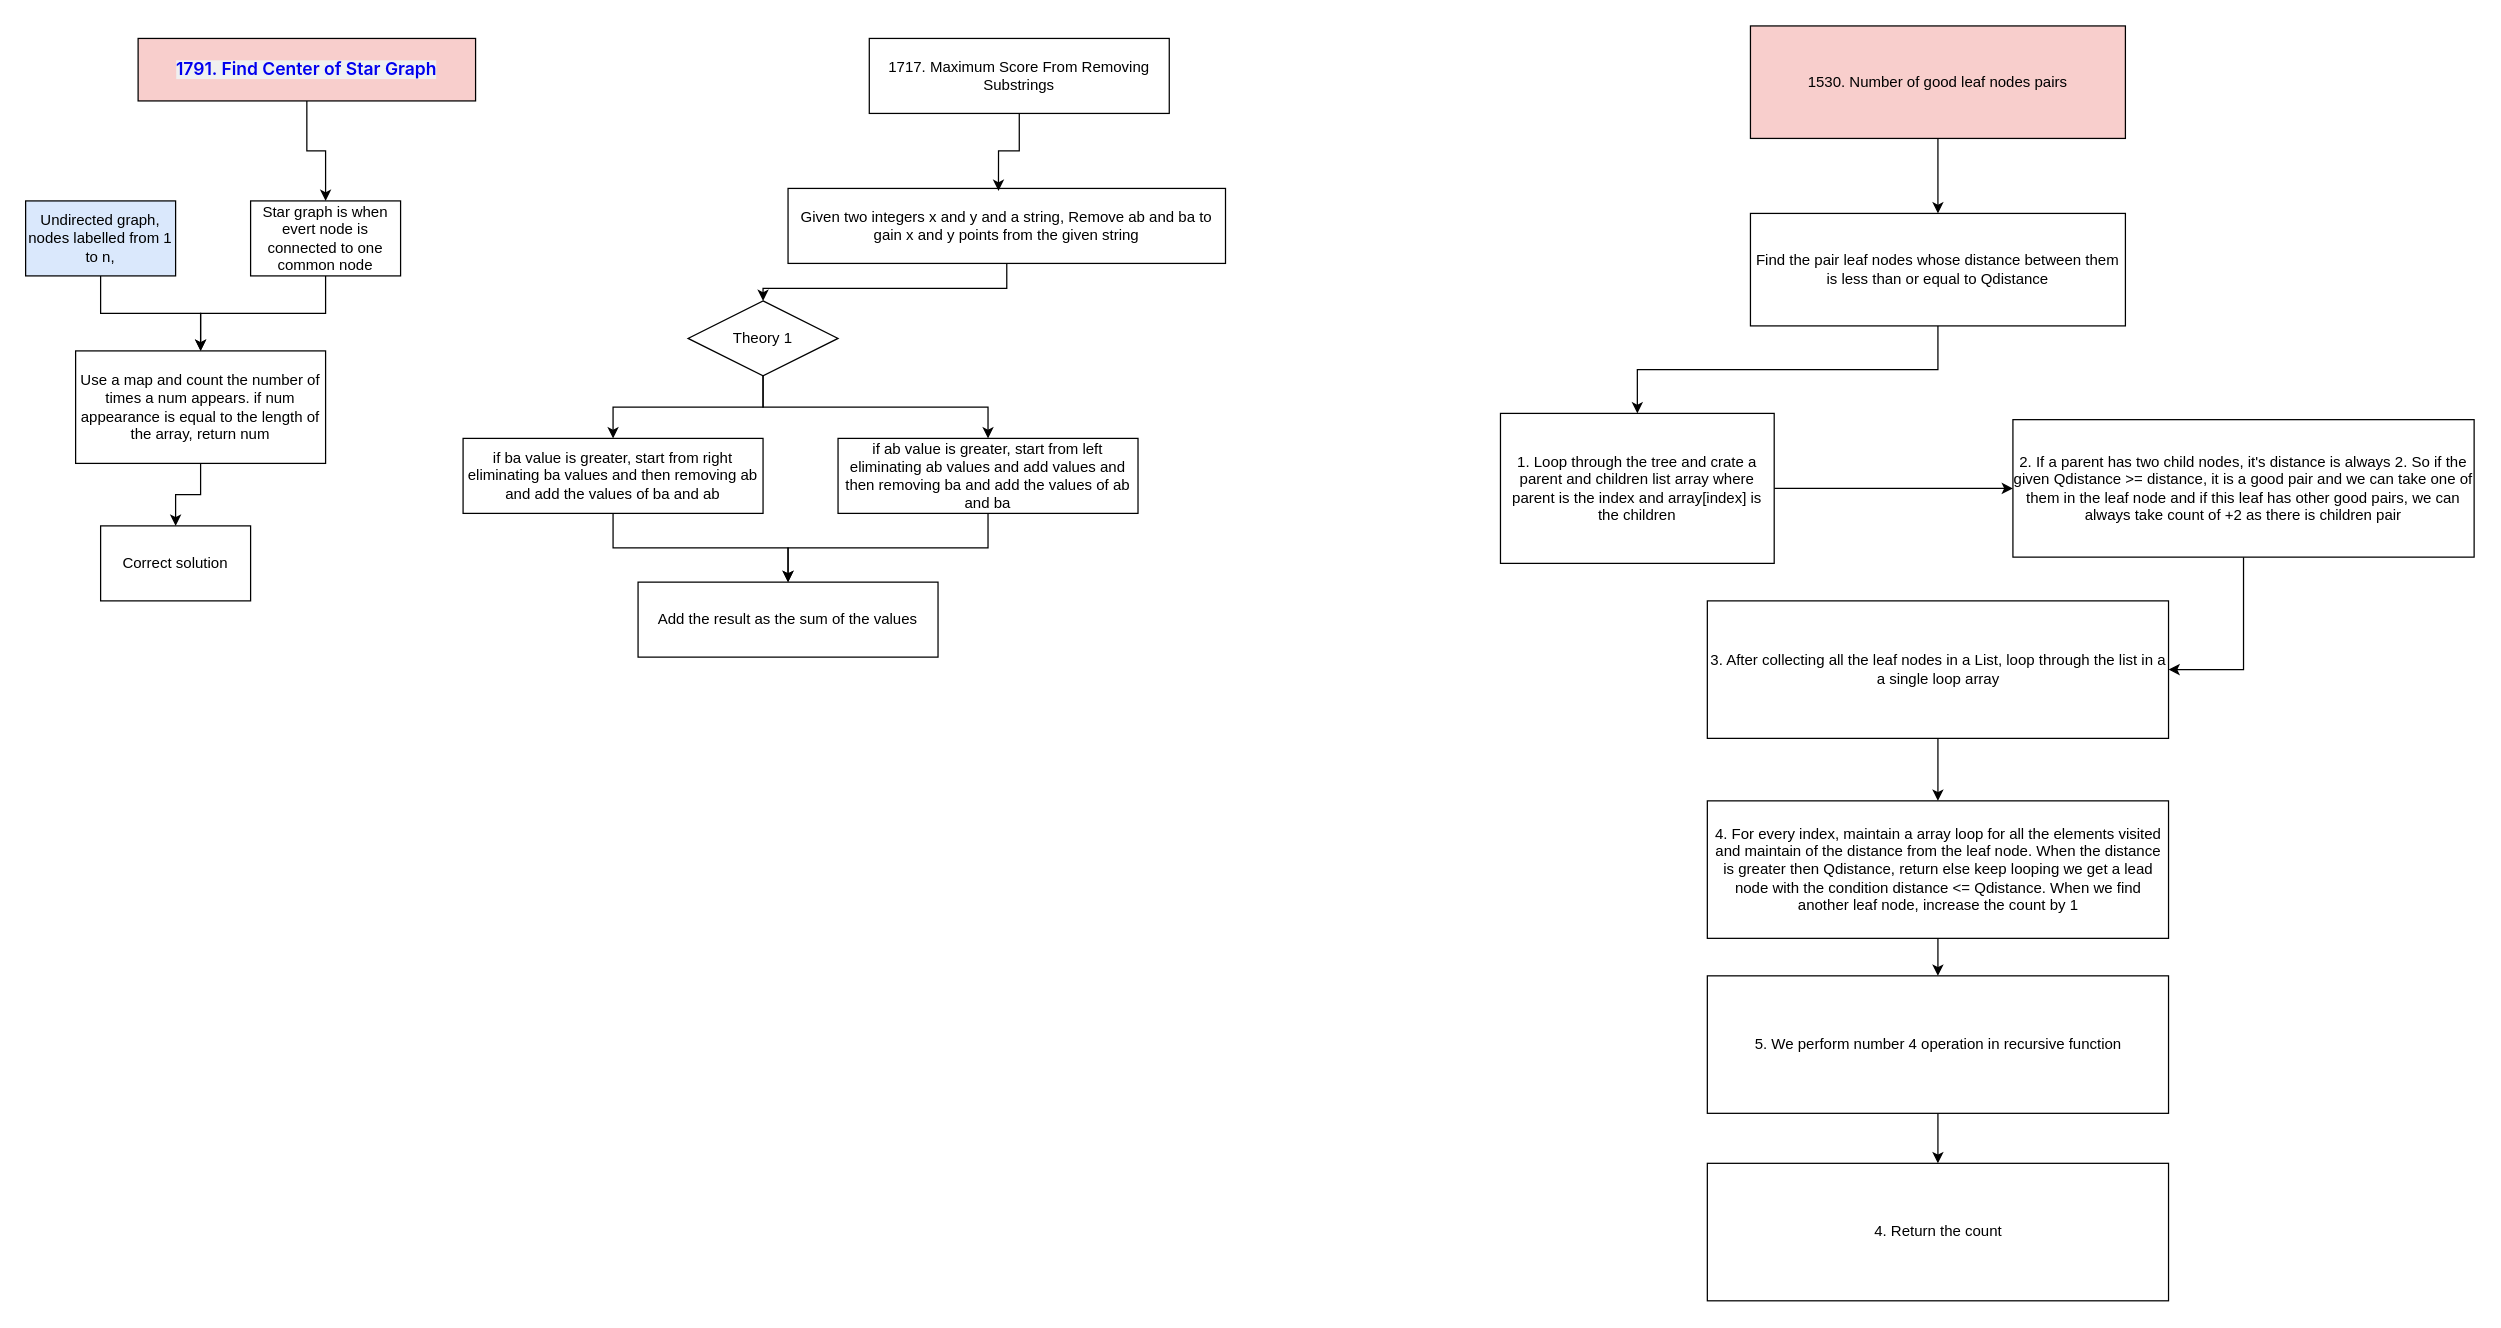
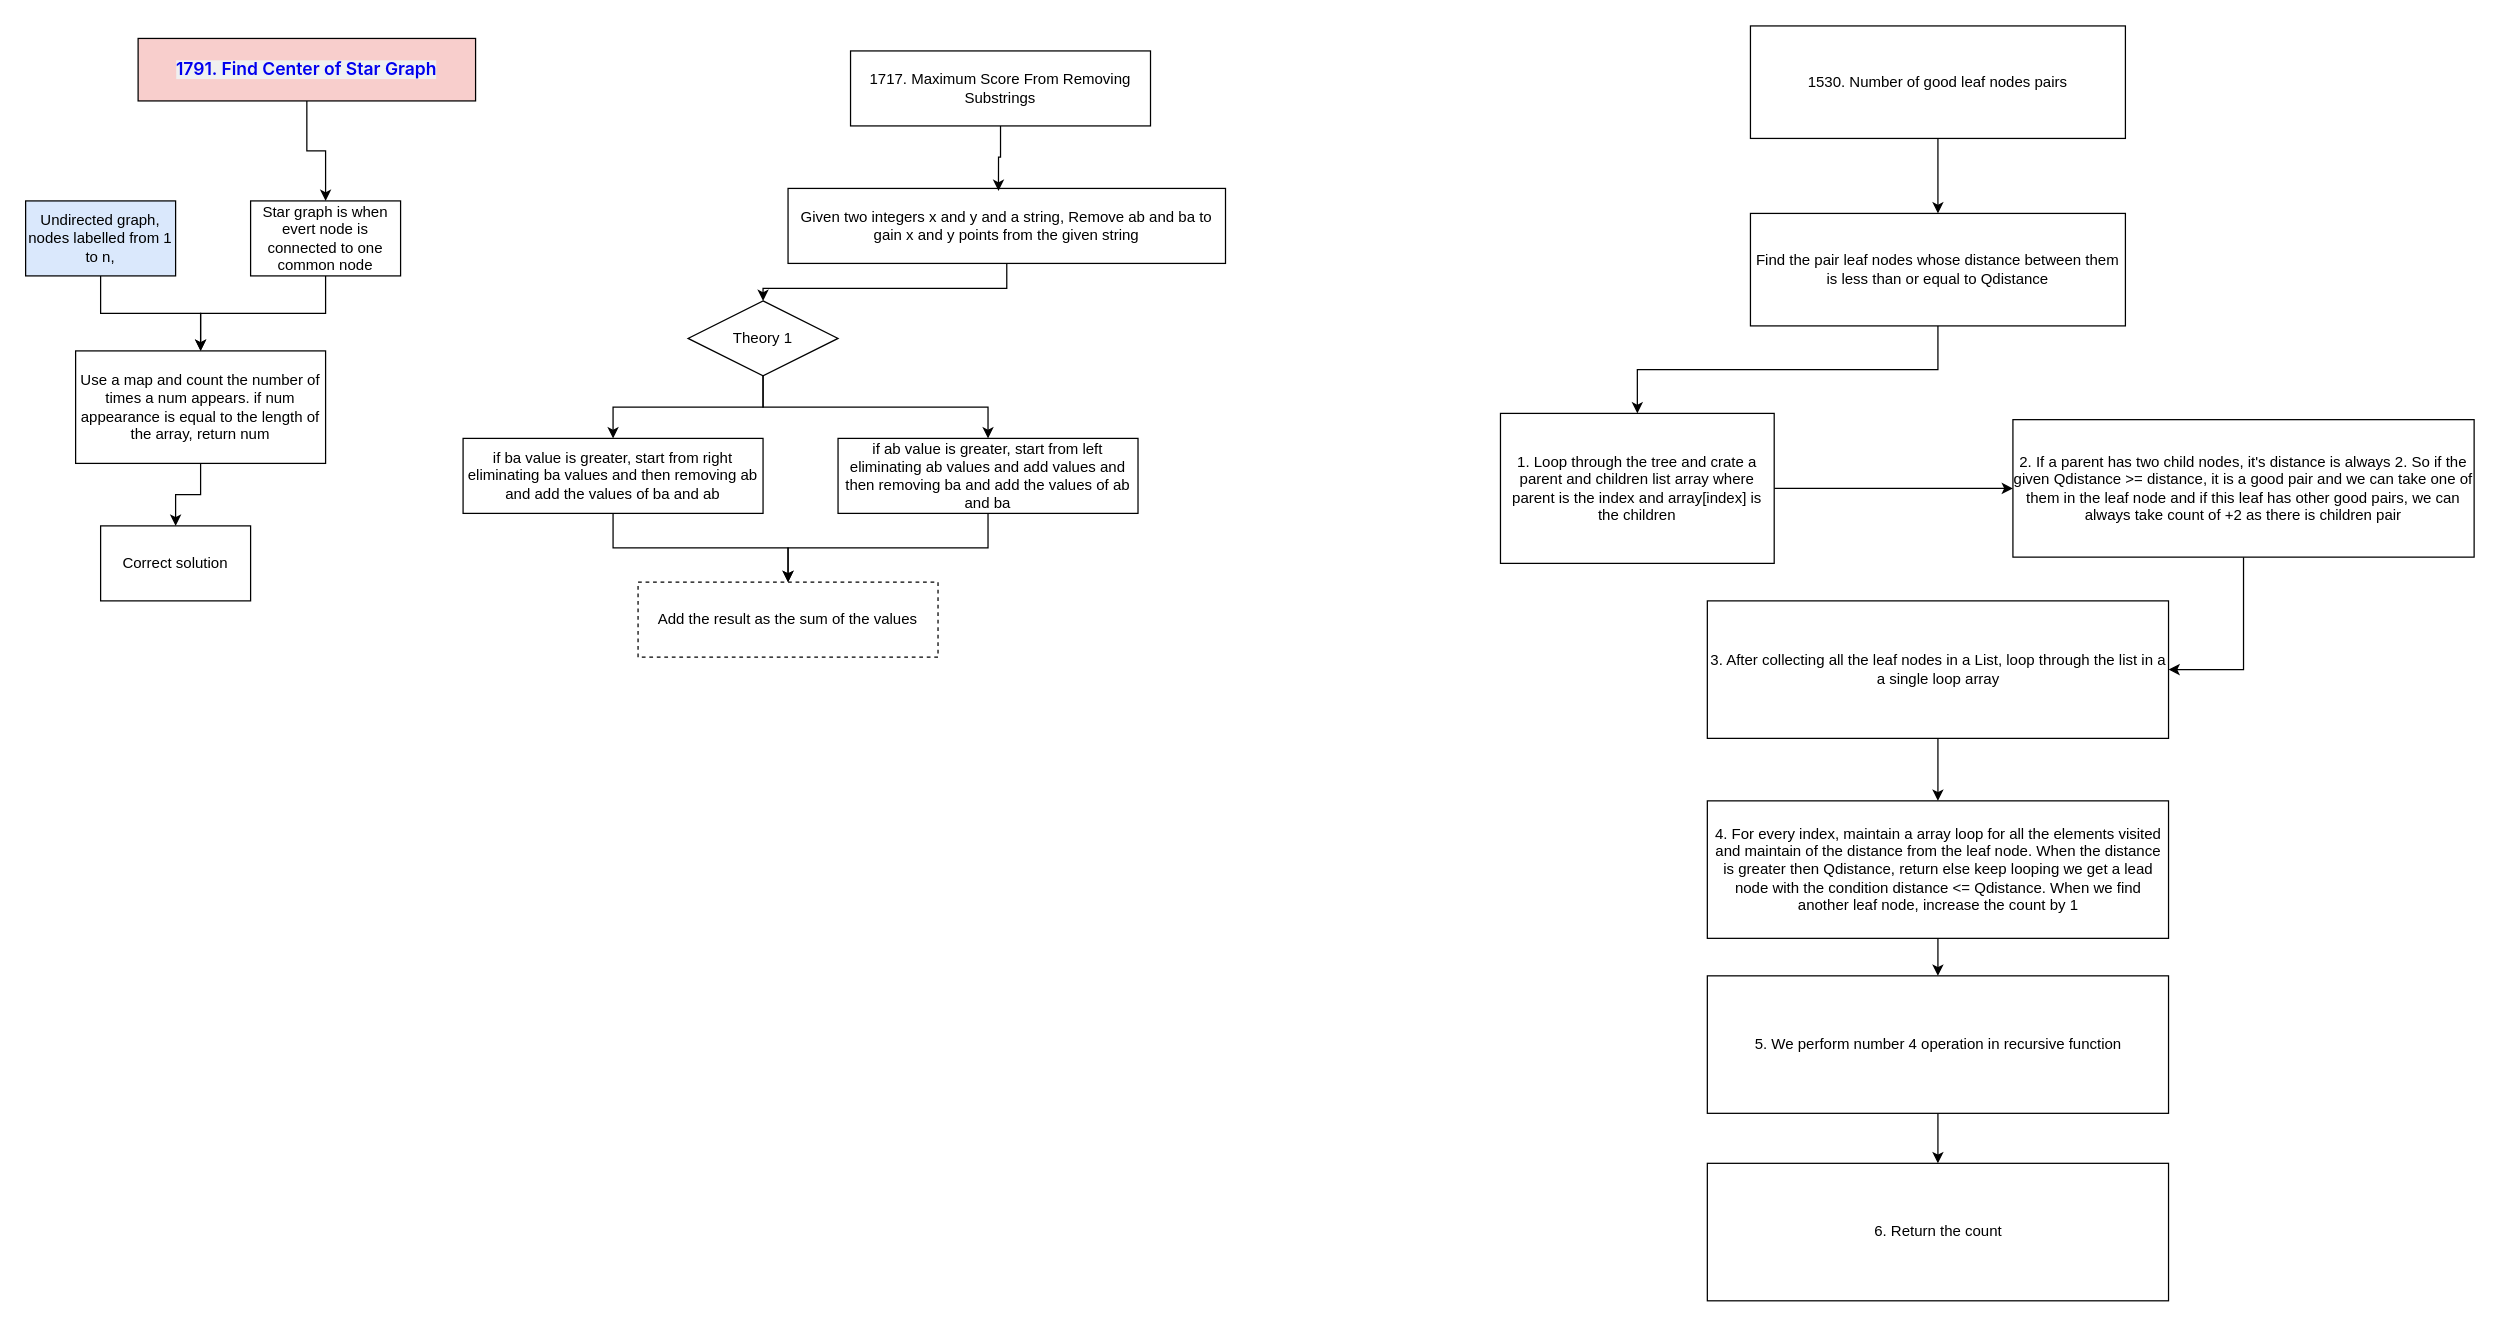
node "1717. Maximum Score From Removing Substrings": moved (1019, 76) -> (1001, 88)
node "1530. Number of good leaf nodes pairs": fillcolor #f8cecc -> #ffffff
node "Add the result as the sum of the values": style solid -> dashed
node "4. Return the count": label "4. Return the count" -> "6. Return the count"
